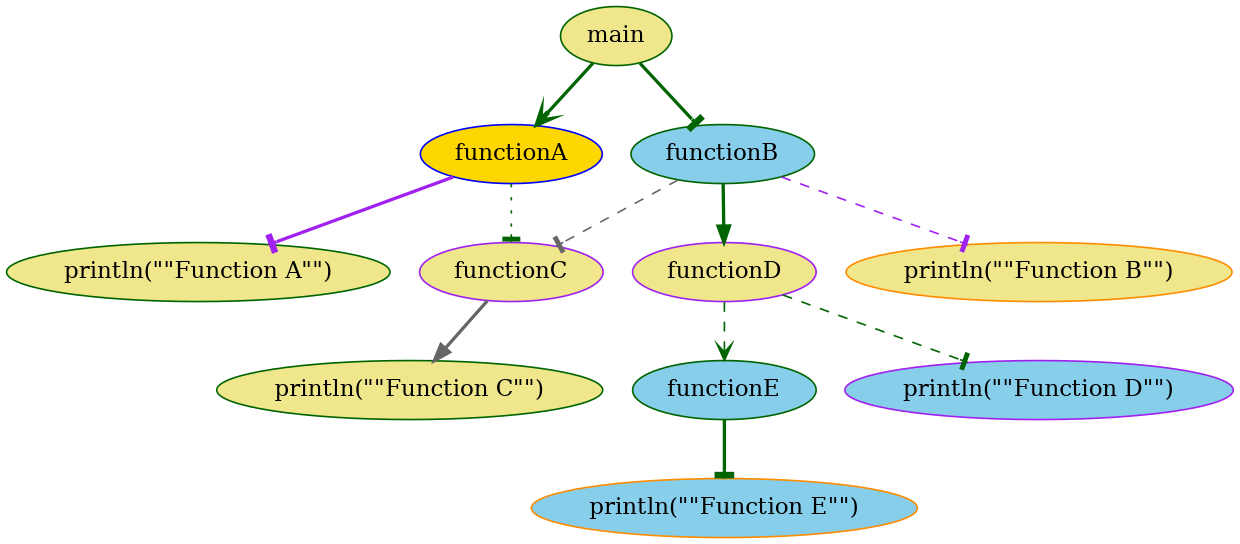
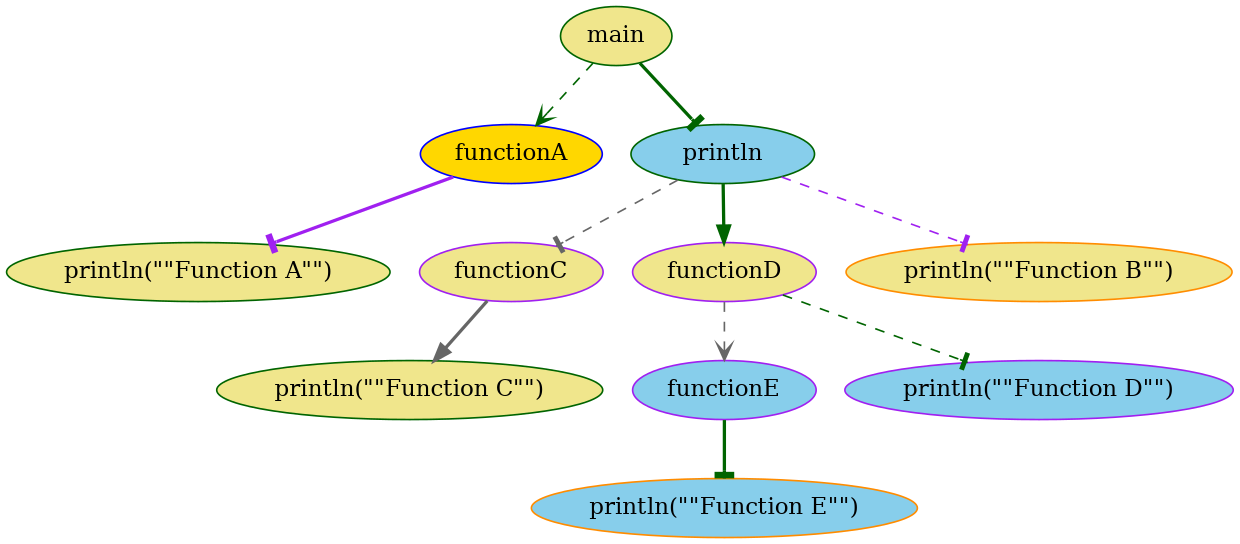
edge "main" -> "functionA": style bold -> dashed
node "functionB": label "functionB" -> "println"
edge "functionA" -> "functionC": removed
edge "functionD" -> "functionE": color darkgreen -> gray40
node "functionE": color darkgreen -> purple
